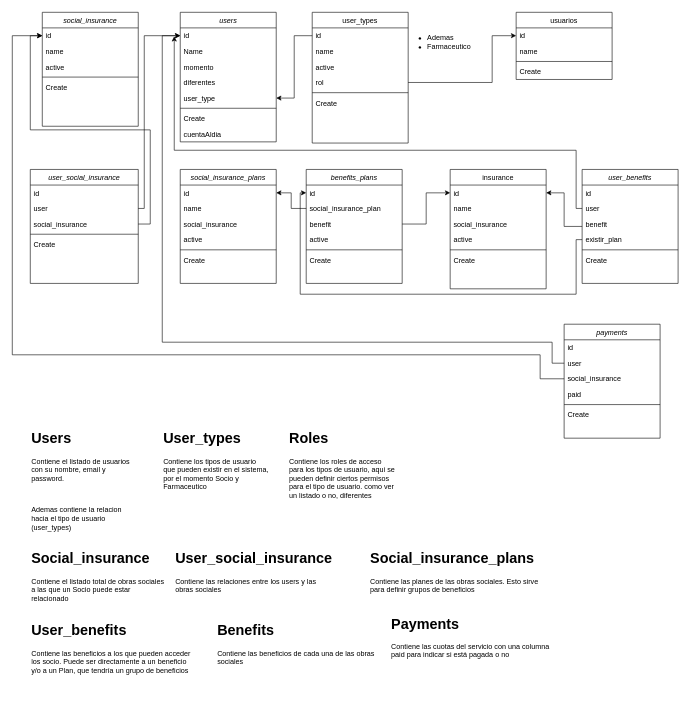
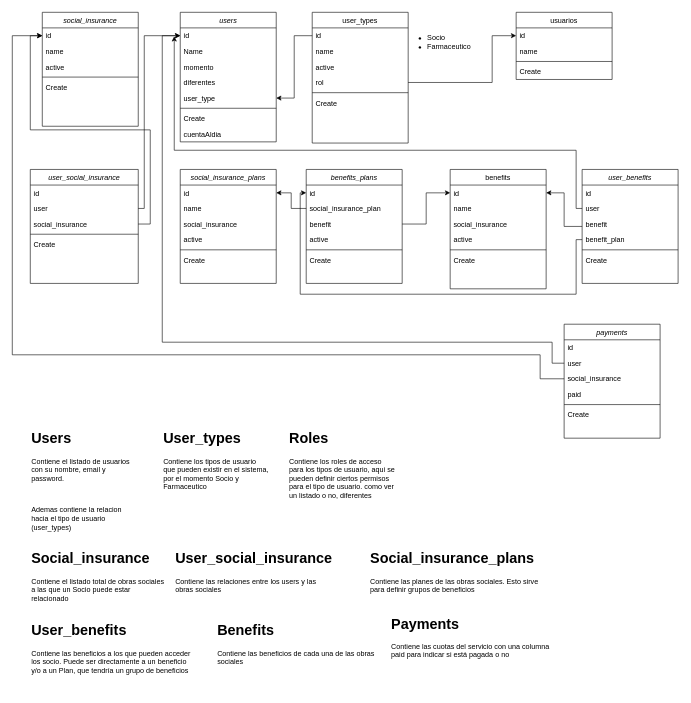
node "Ademas Farmaceutico": label "Ademas Farmaceutico" -> "Socio Farmaceutico"
node "insurance": label "insurance" -> "benefits"
node "existir_plan": label "existir_plan" -> "benefit_plan"
